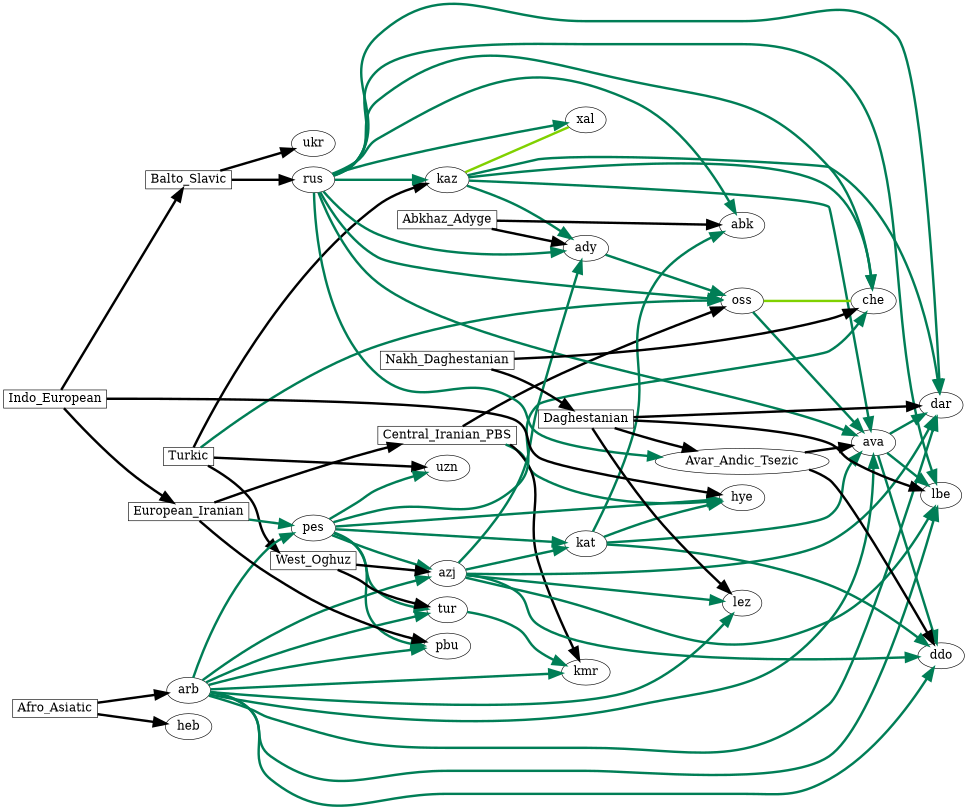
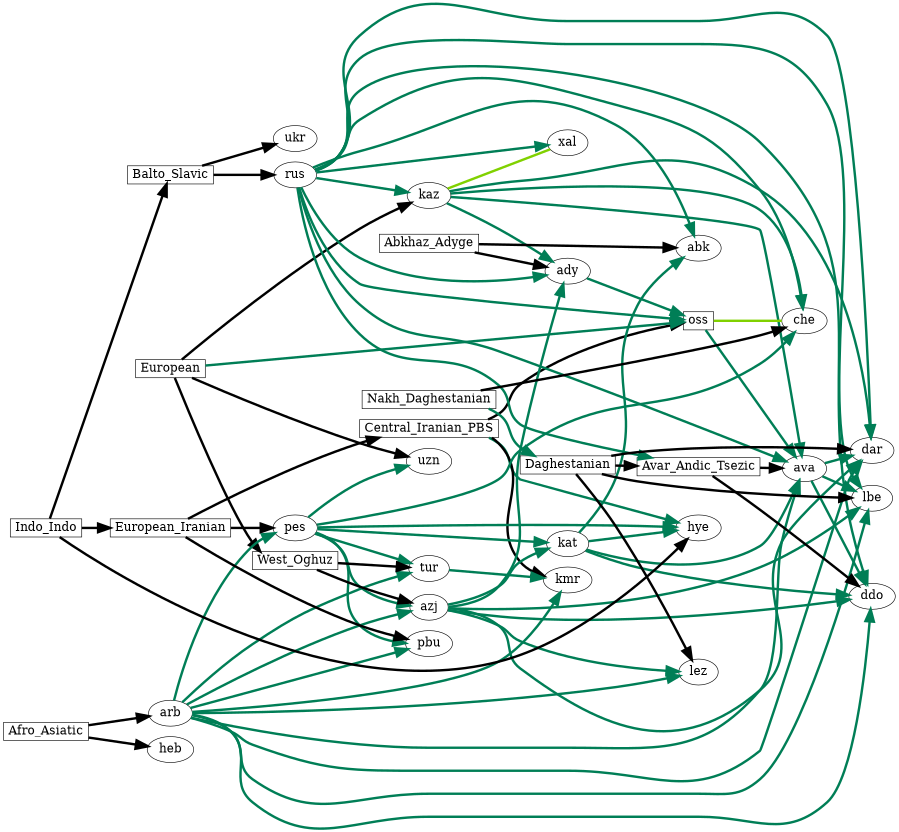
edge "rus" -> "ddo": added
node "oss": shape ellipse -> box
edge "Nakh_Daghestanian" -> "Daghestanian": color #000000ff -> #007e56ff
node "Indo_European": label "Indo_European" -> "Indo_Indo"
node "Turkic": label "Turkic" -> "European"
node "Avar_Andic_Tsezic": shape ellipse -> box
edge "European_Iranian" -> "pes": color #007e56ff -> #000000ff
